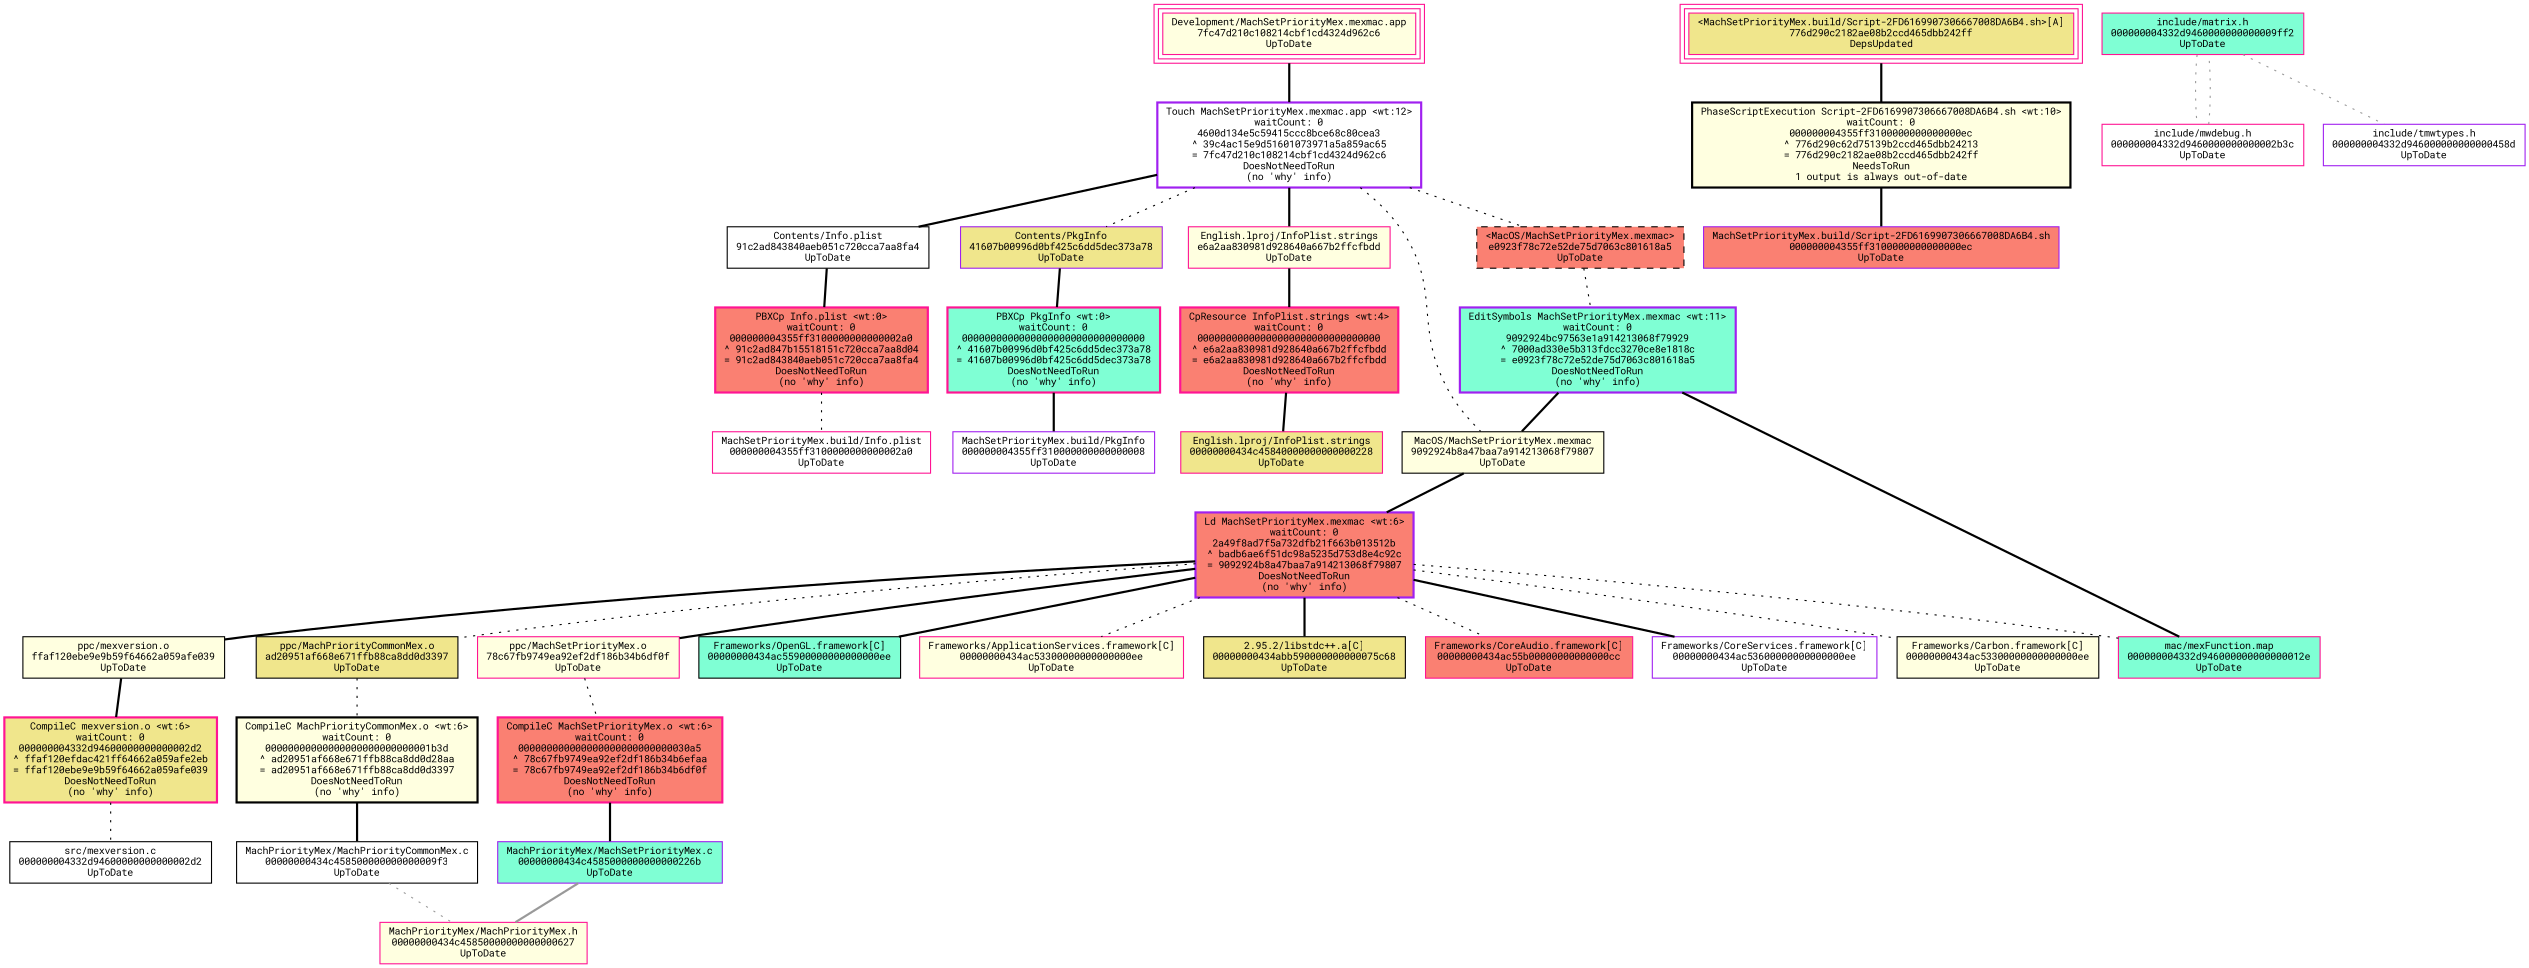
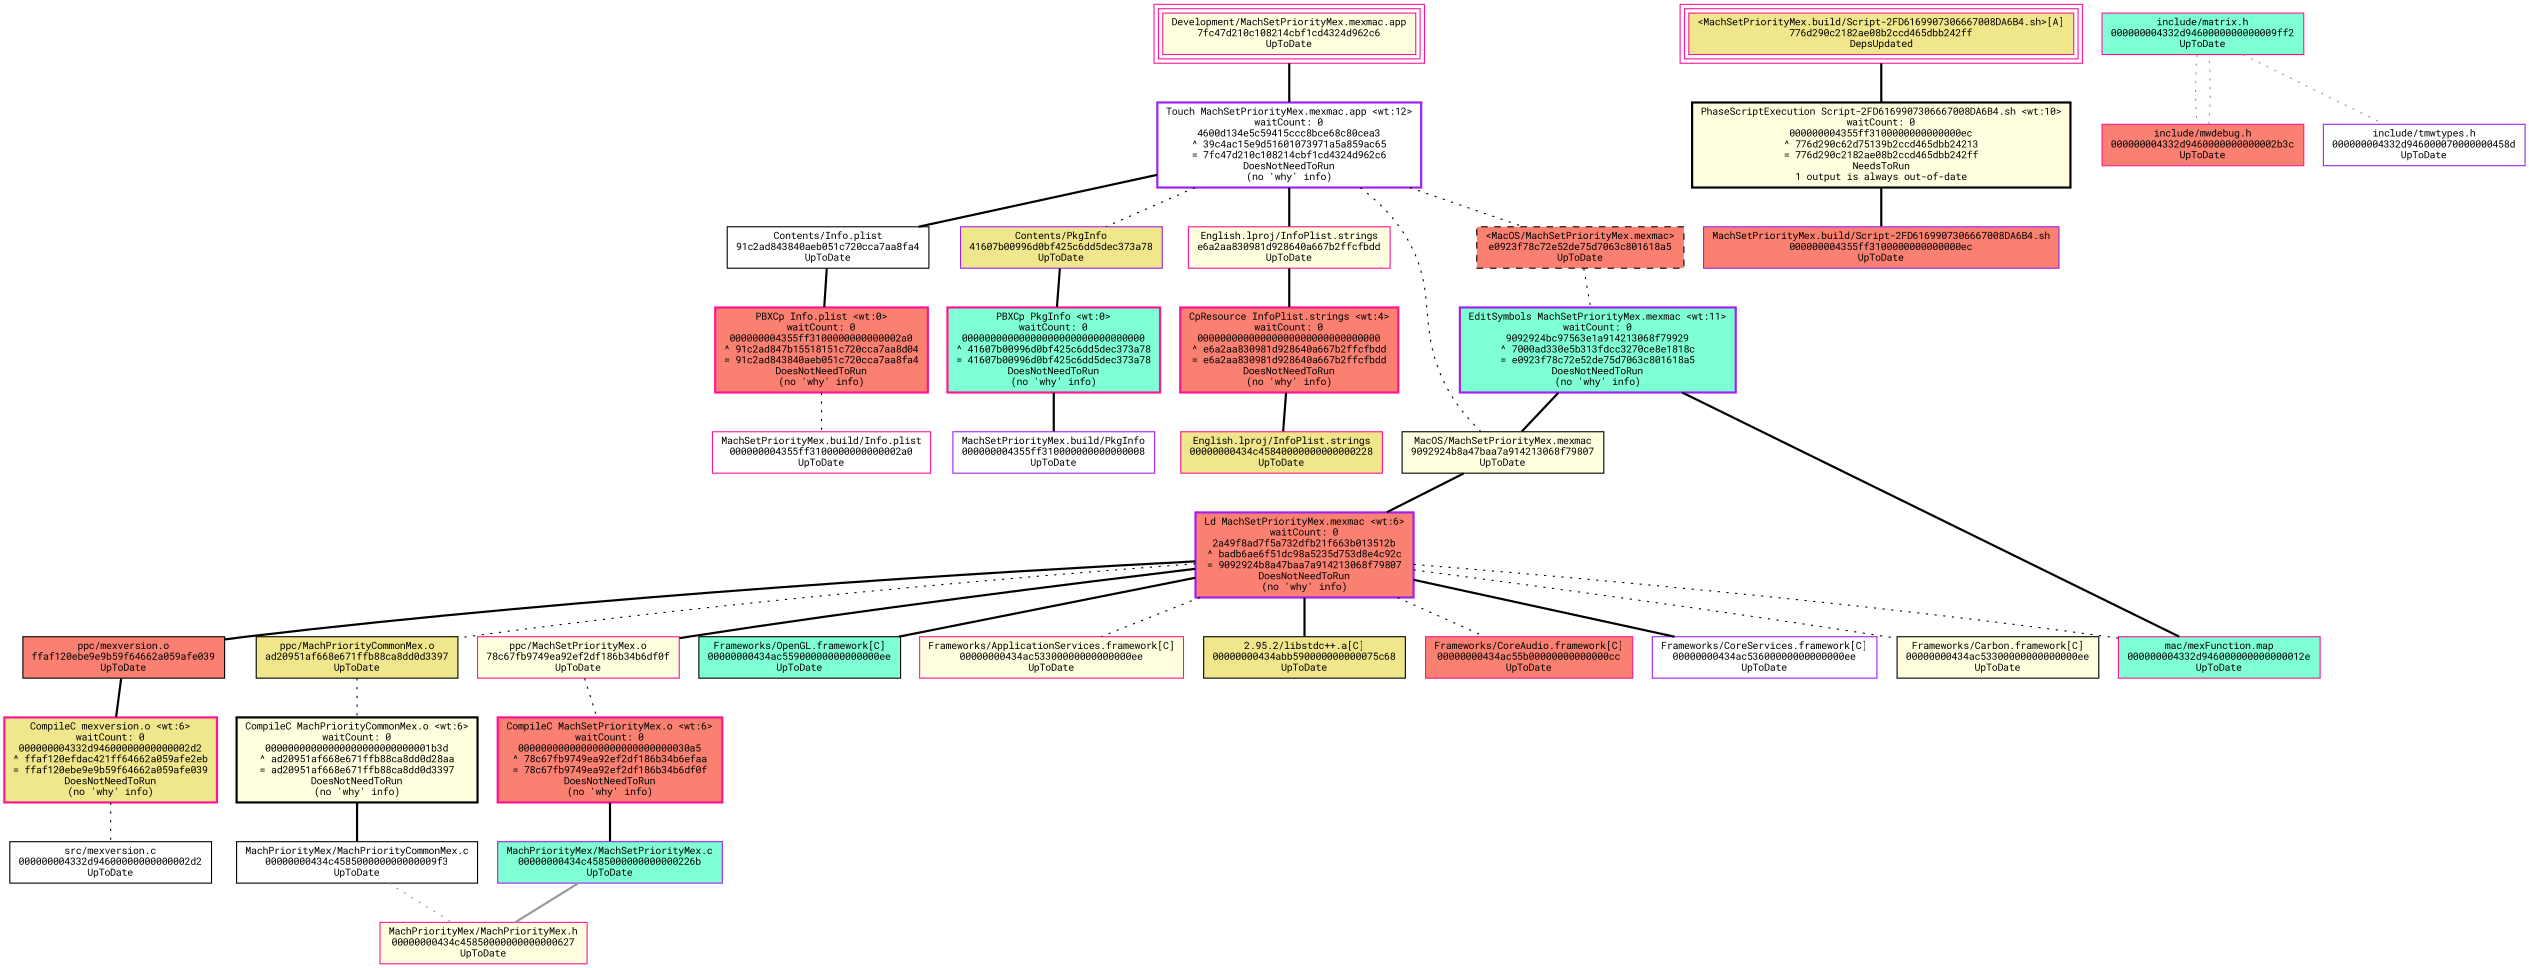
node "include/mwdebug.h 000000004332d9460000000000002b3c UpToDate": fillcolor white -> salmon
node "include/tmwtypes.h 000000004332d946000000000000458d UpToDate": label "include/tmwtypes.h 000000004332d946000000000000458d UpToDate" -> "include/tmwtypes.h 000000004332d946000070000000458d UpToDate"
node "ppc/mexversion.o ffaf120ebe9e9b59f64662a059afe039 UpToDate": fillcolor lightyellow -> salmon
